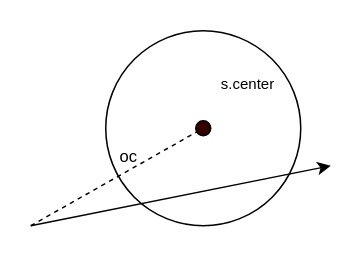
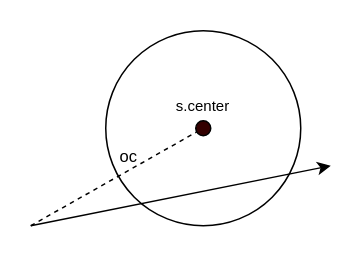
node "s.center": moved (248, 83) -> (203, 106)
